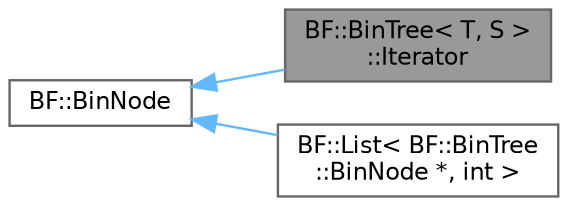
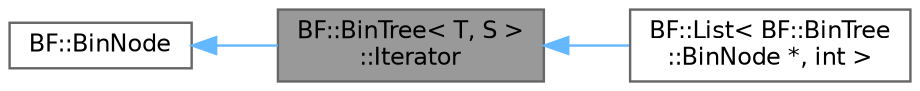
edge "BF::List< BF::BinTree ::BinNode *, int >" -> "BF::BinNode": now "BF::List< BF::BinTree ::BinNode *, int >" -> "BF::BinTree< T, S > ::Iterator"
